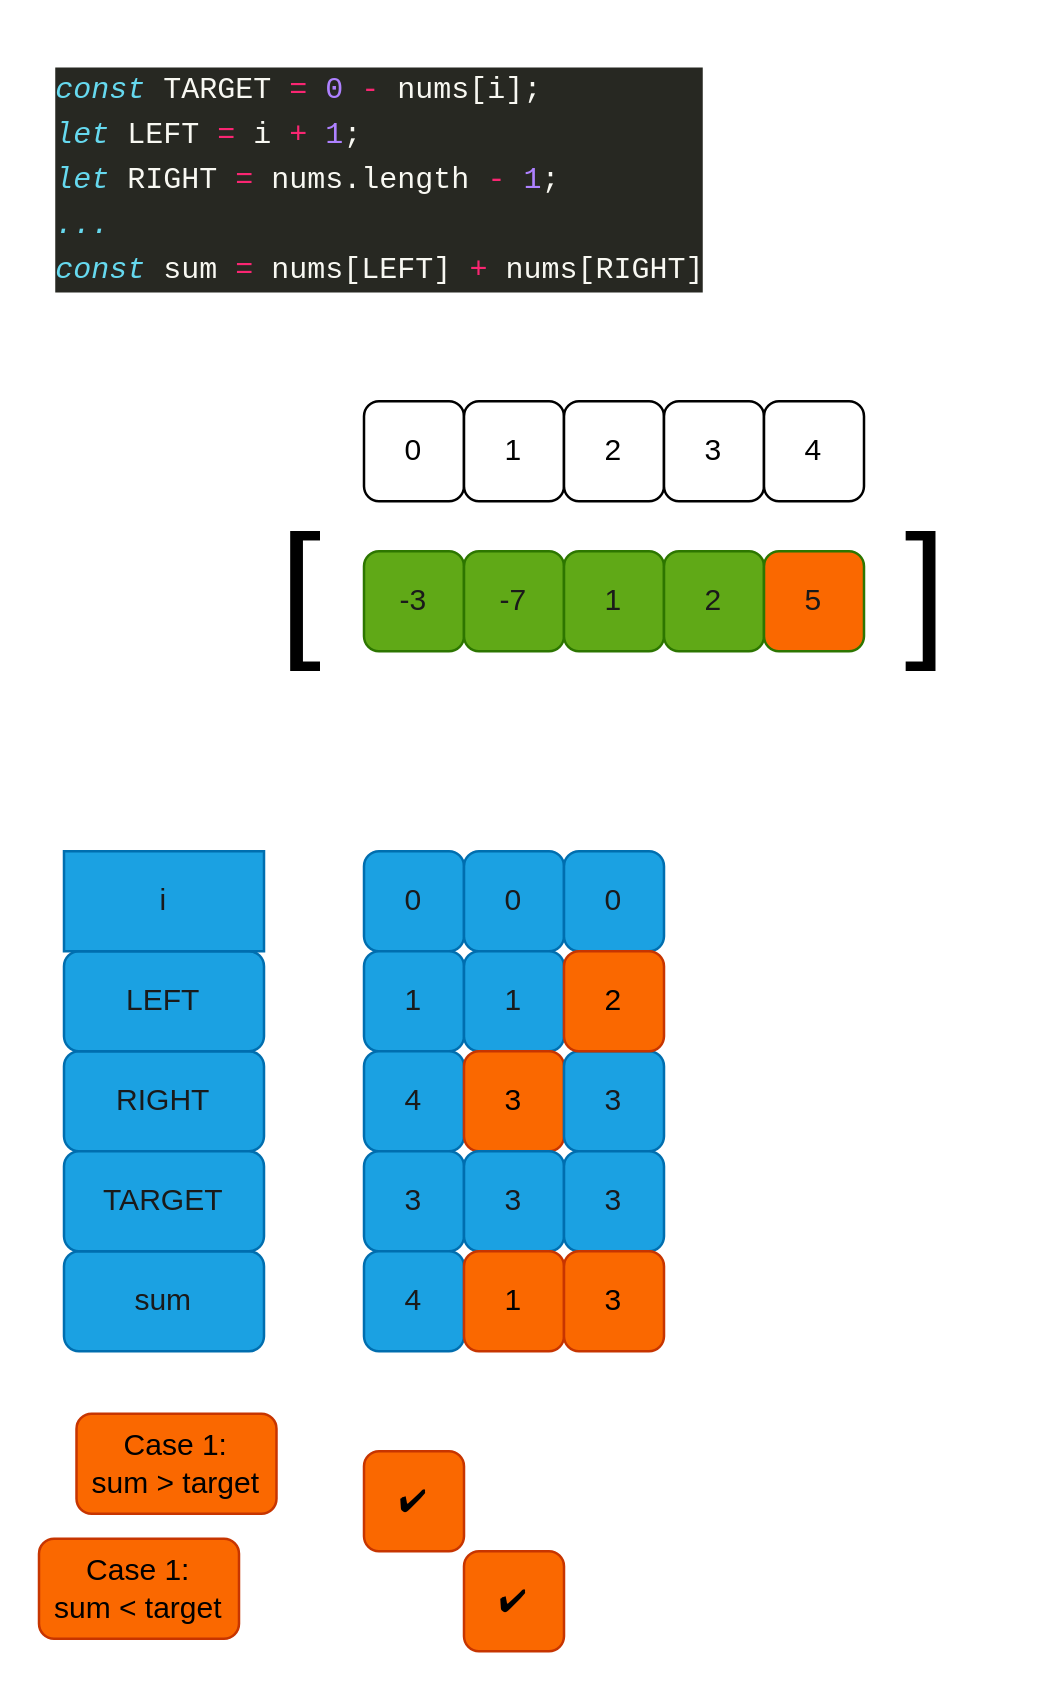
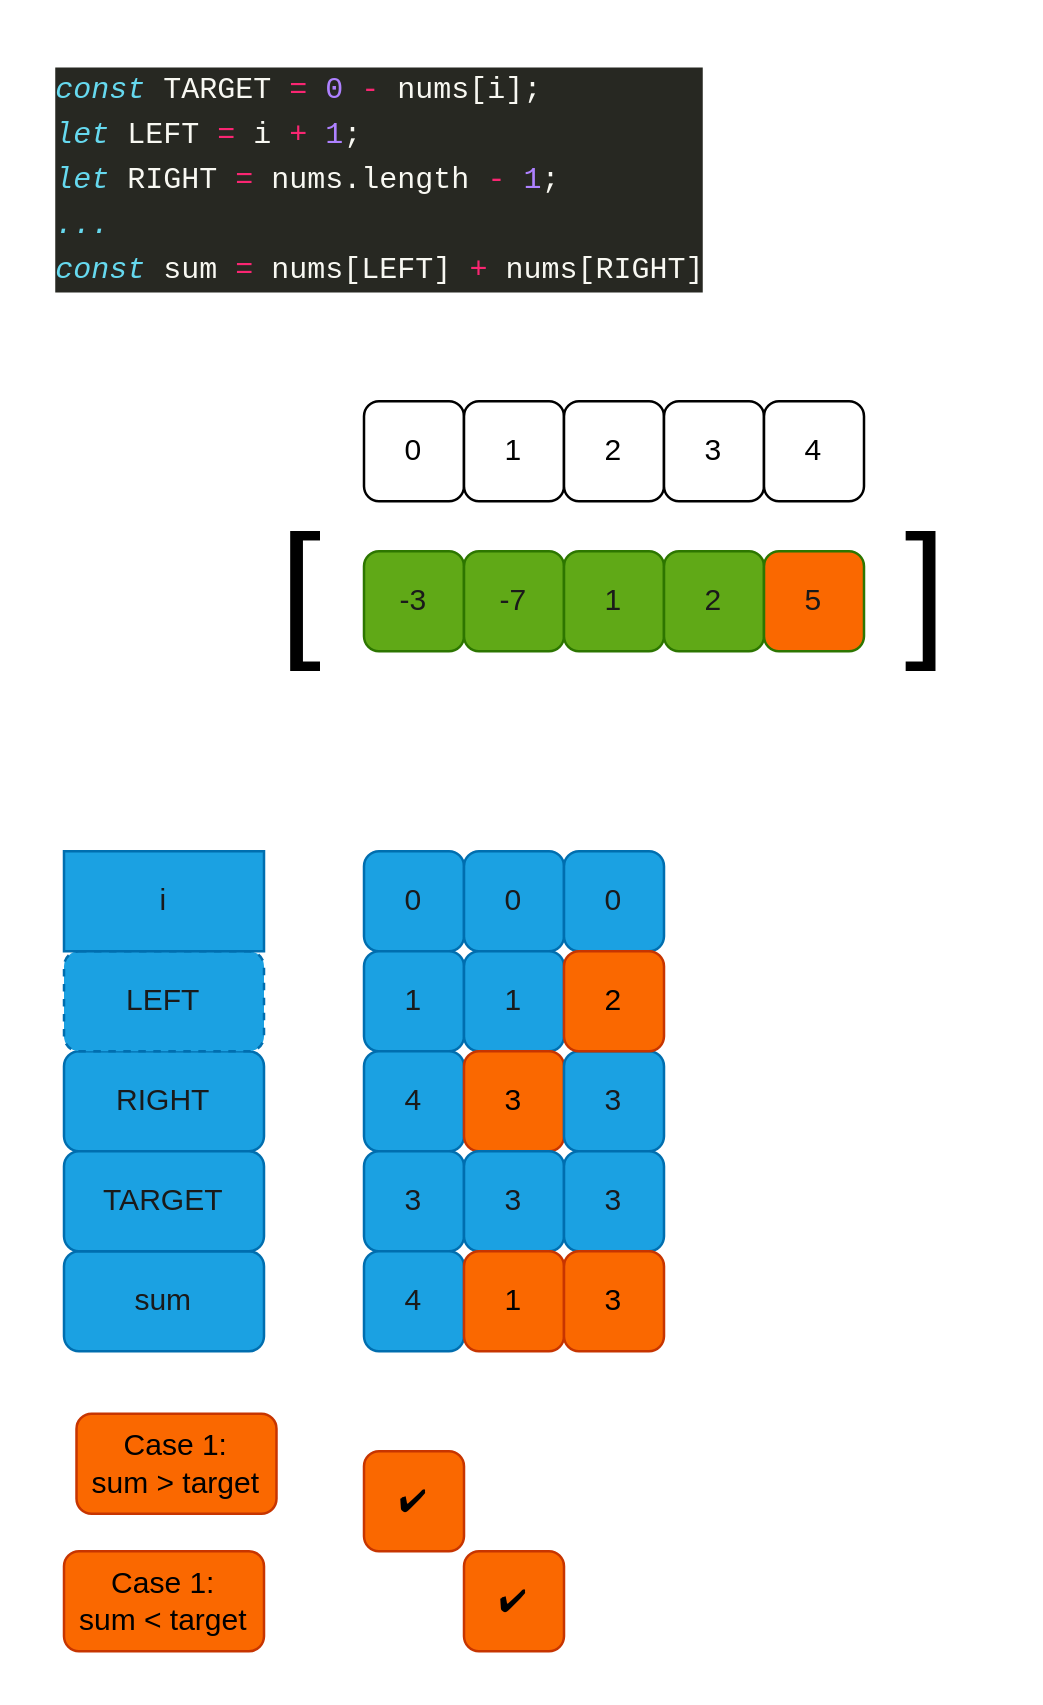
node "LEFT": style solid -> dashed
node "Case 1: sum < target": moved (139, 1589) -> (164, 1601)
